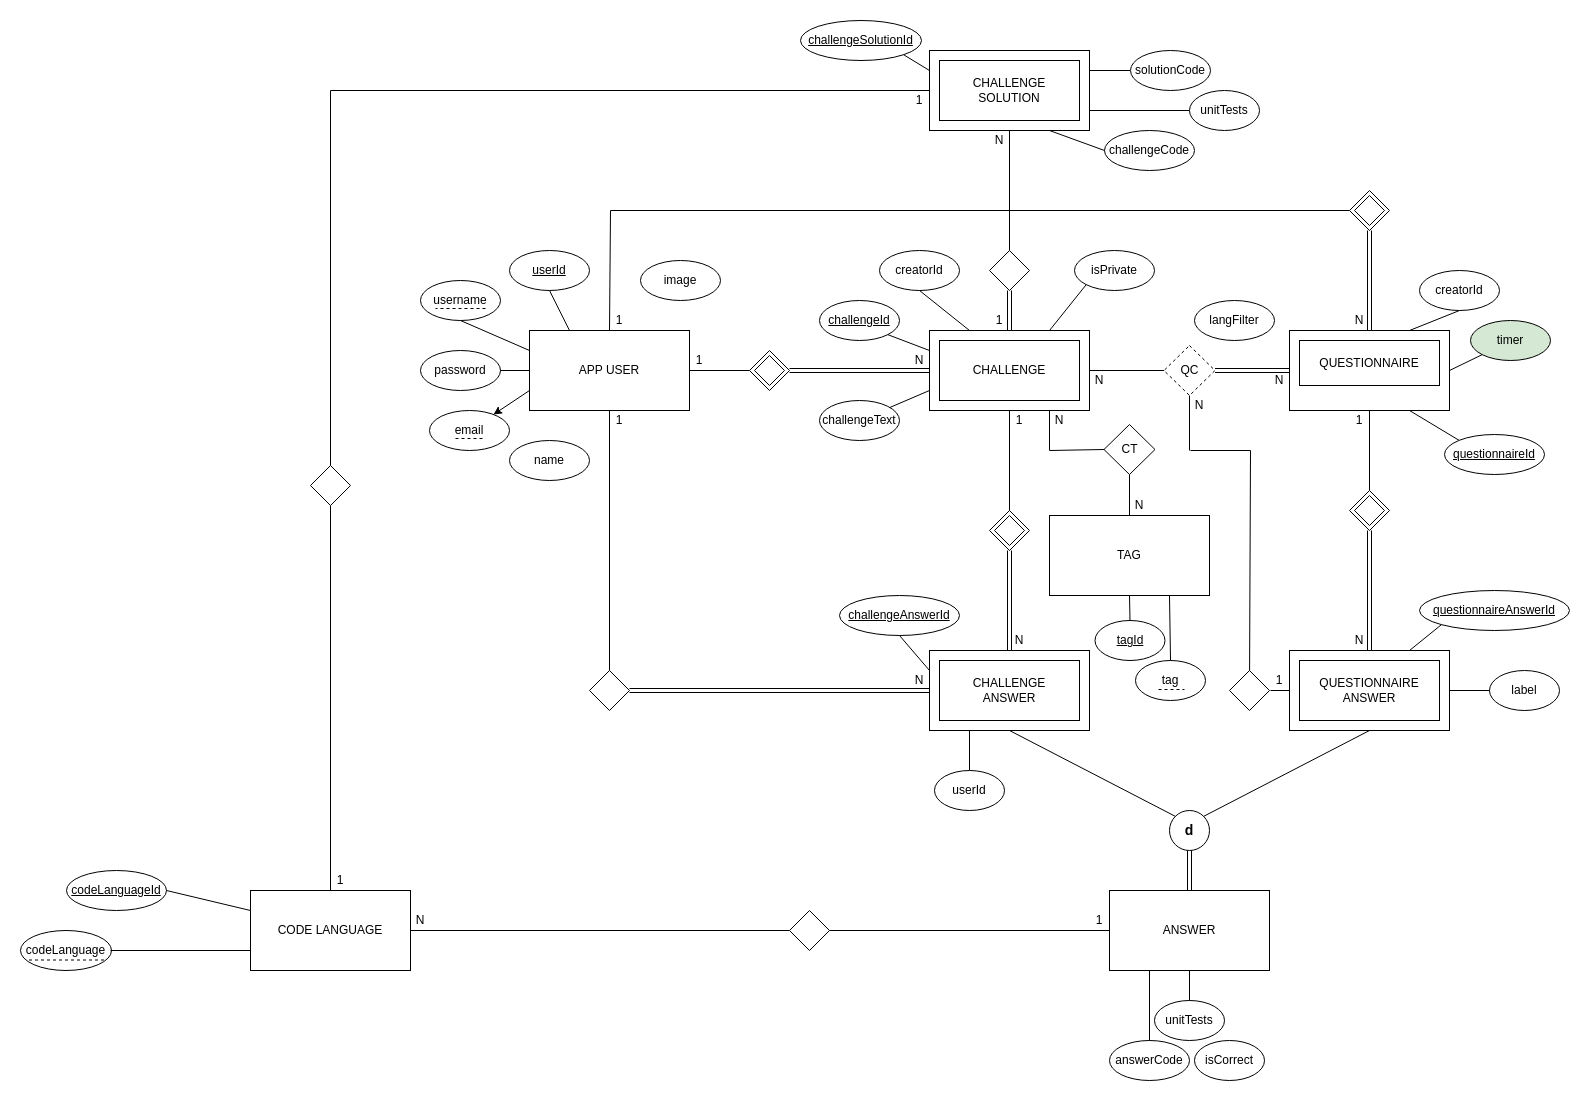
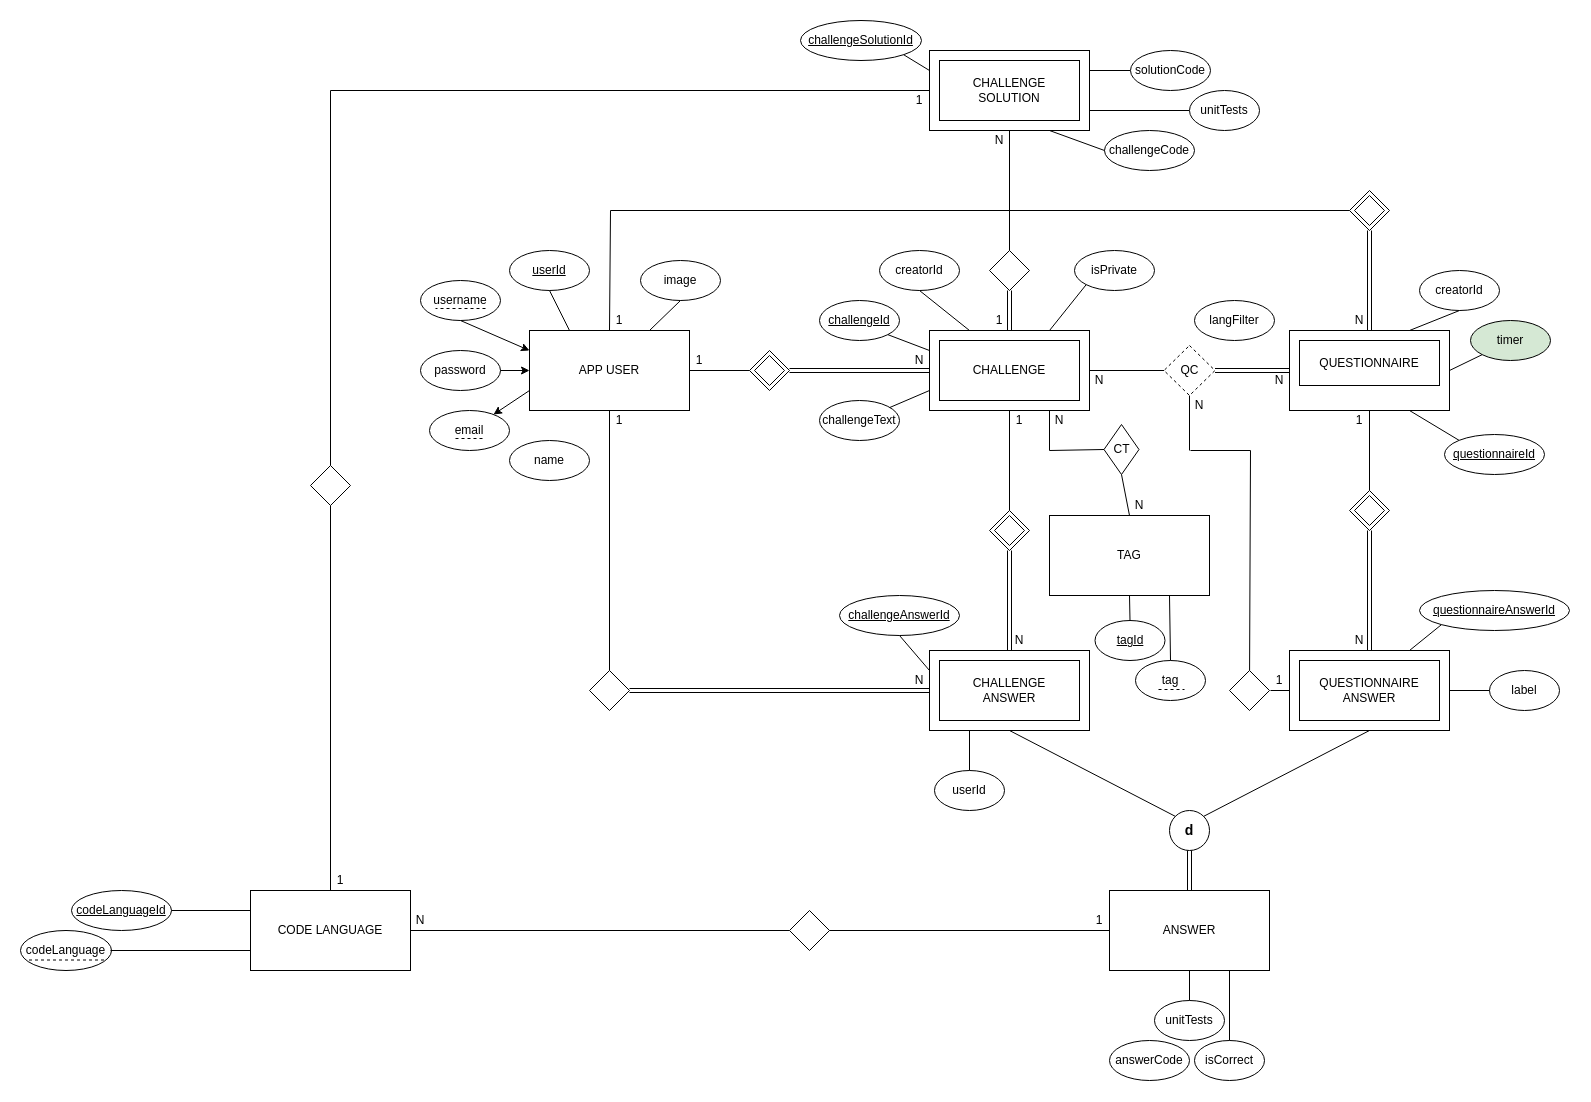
edge "image" -- "APP USER": added
edge "username" -- "APP USER": arrowhead none -> classic
edge "password" -- "APP USER": arrowhead none -> classic
node "CT": size 51x50 -> 35x50
node "codeLanguageId": moved (117, 891) -> (122, 911)
edge "ANSWER" -- "answerCode": removed
edge "ANSWER" -- "isCorrect": added
